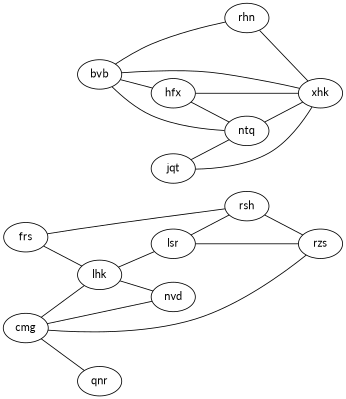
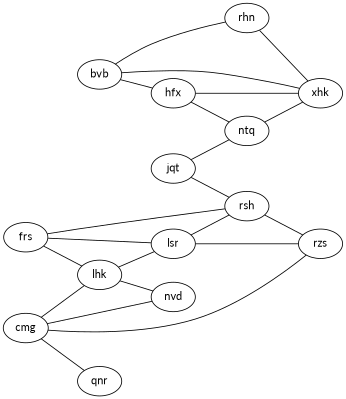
edge "bvb" -- "ntq": removed
edge "xhk" -- "jqt": now "rsh" -- "jqt"
edge "frs" -- "lsr": added
